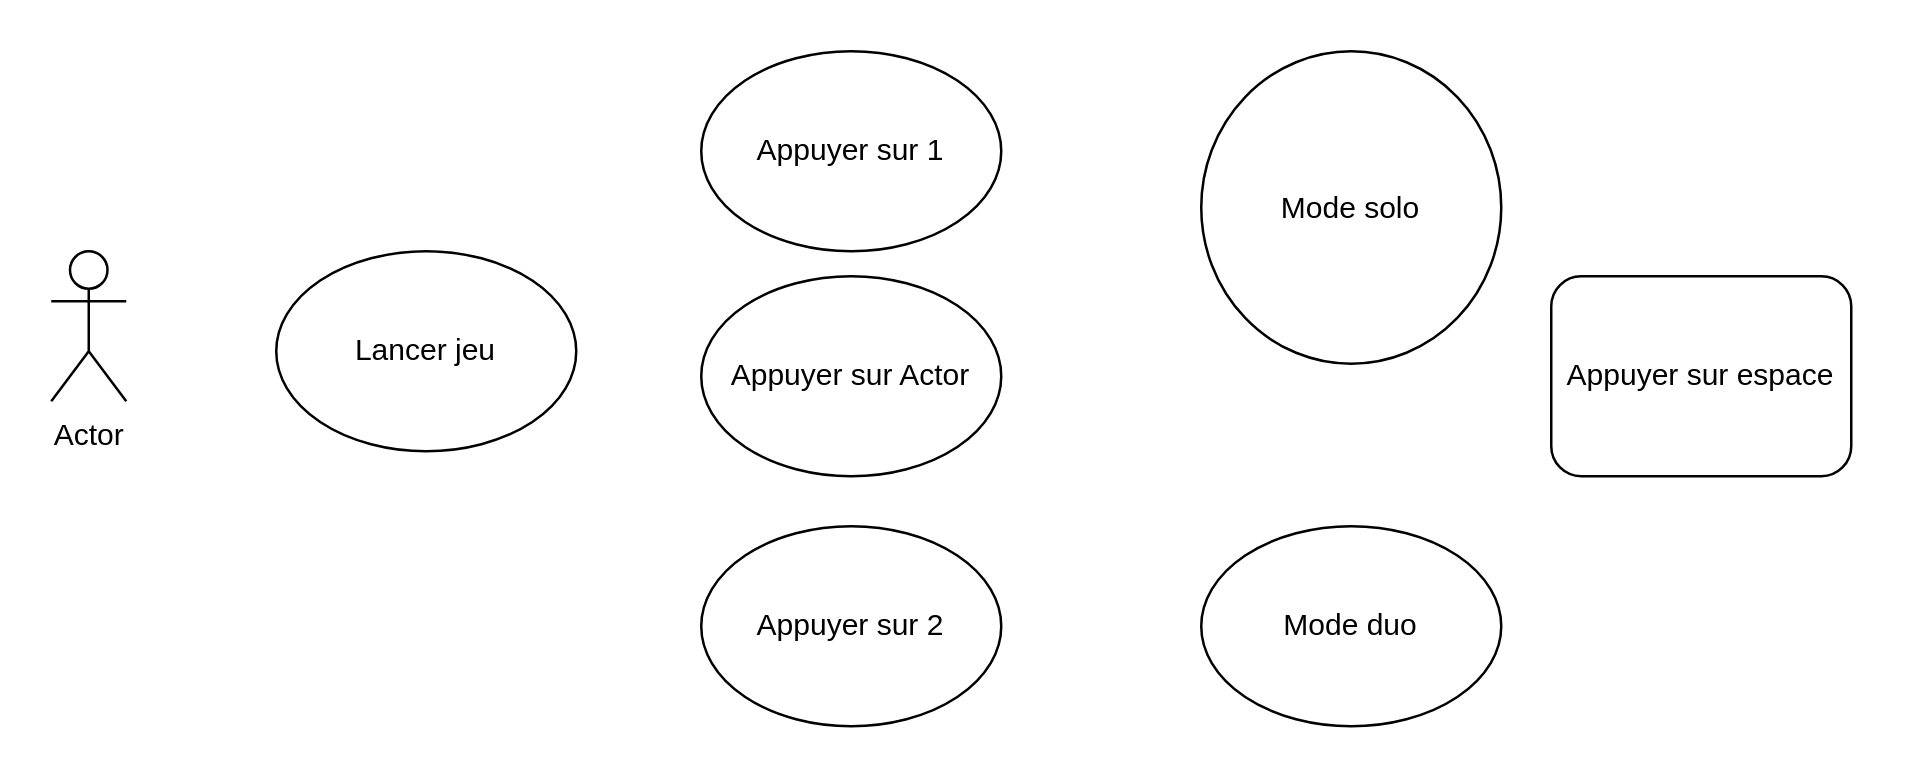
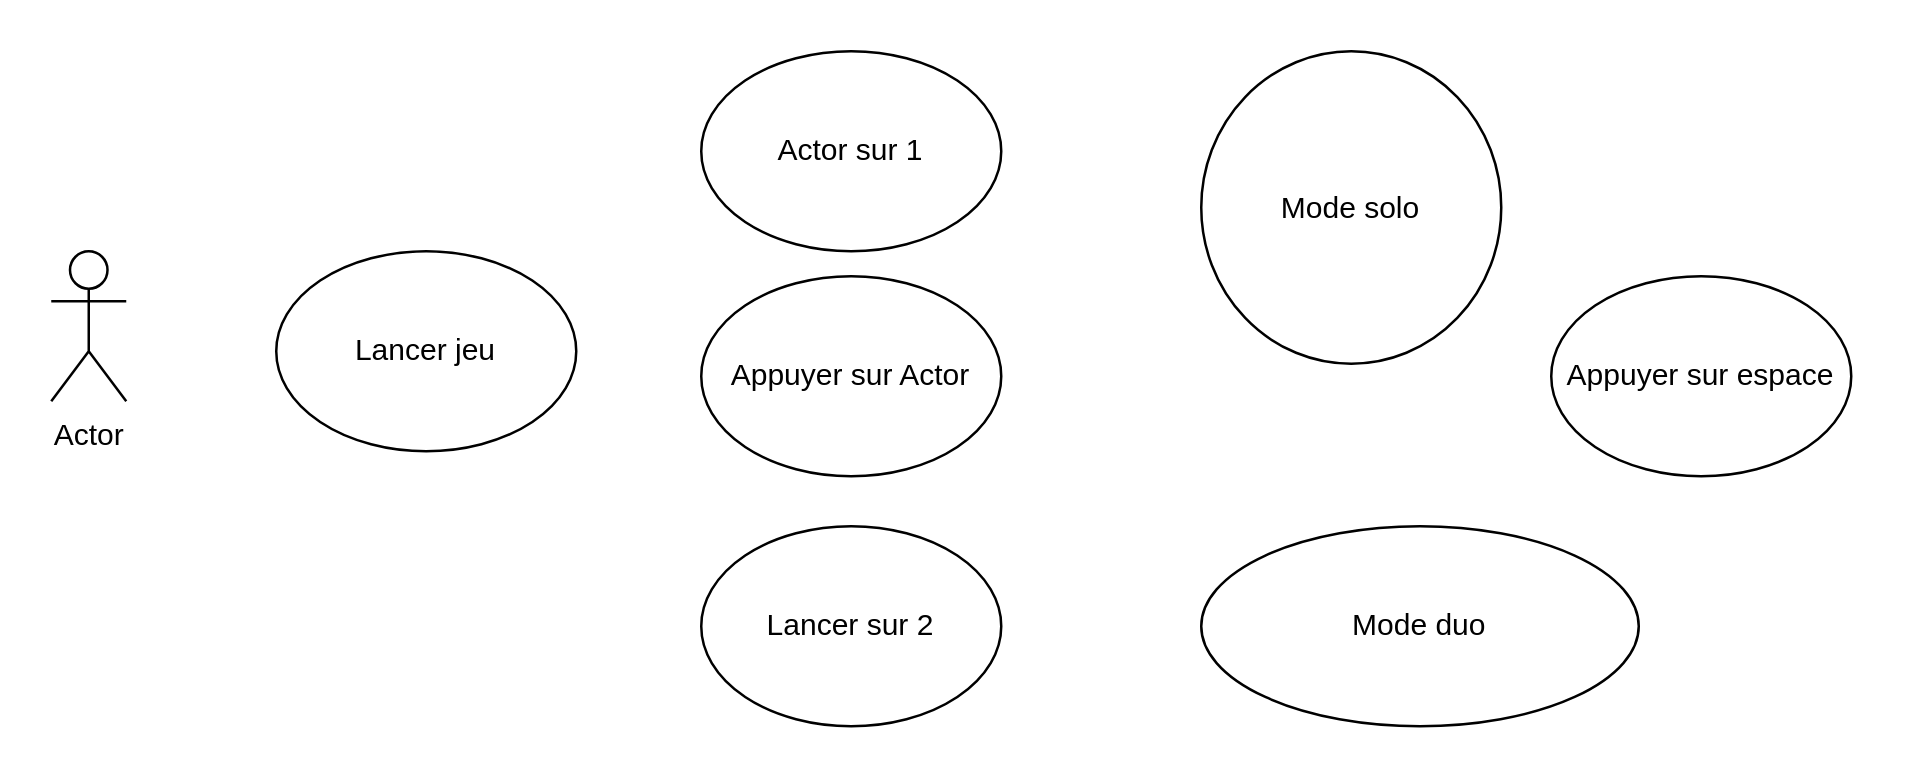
node "Appuyer sur 1": label "Appuyer sur 1" -> "Actor sur 1"
node "Appuyer sur espace": shape rounded rectangle -> ellipse
node "Appuyer sur 2": label "Appuyer sur 2" -> "Lancer sur 2"
node "Mode duo": size 300x200 -> 438x200
